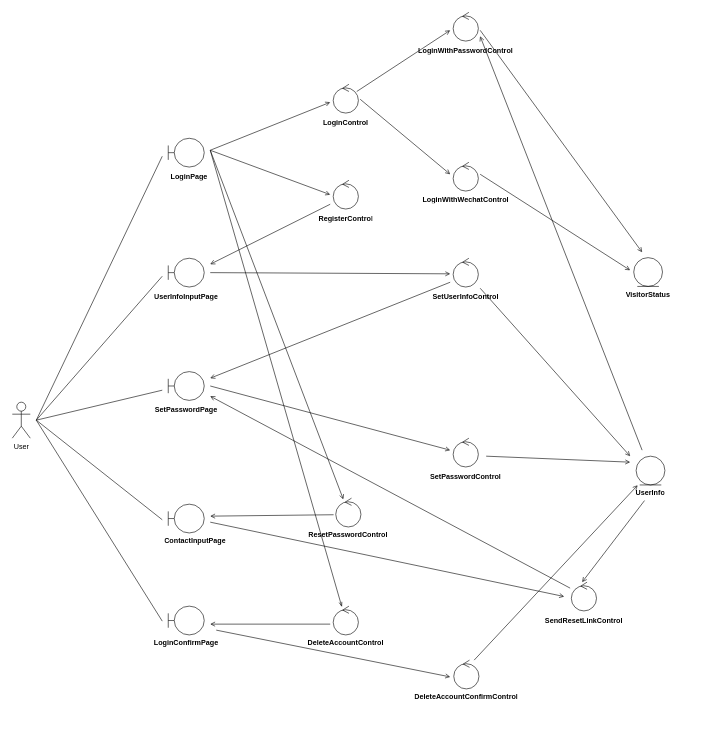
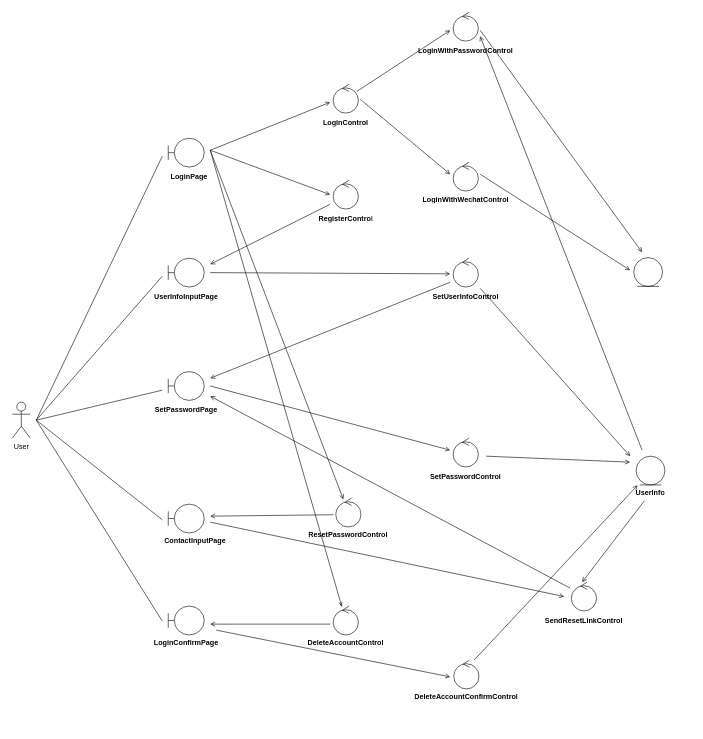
node "VisitorStatus": removed
